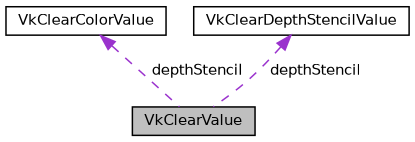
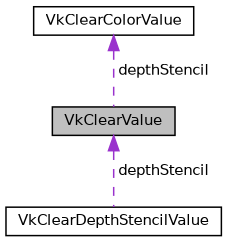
edge "VkClearValue" -> "VkClearDepthStencilValue": reversed
